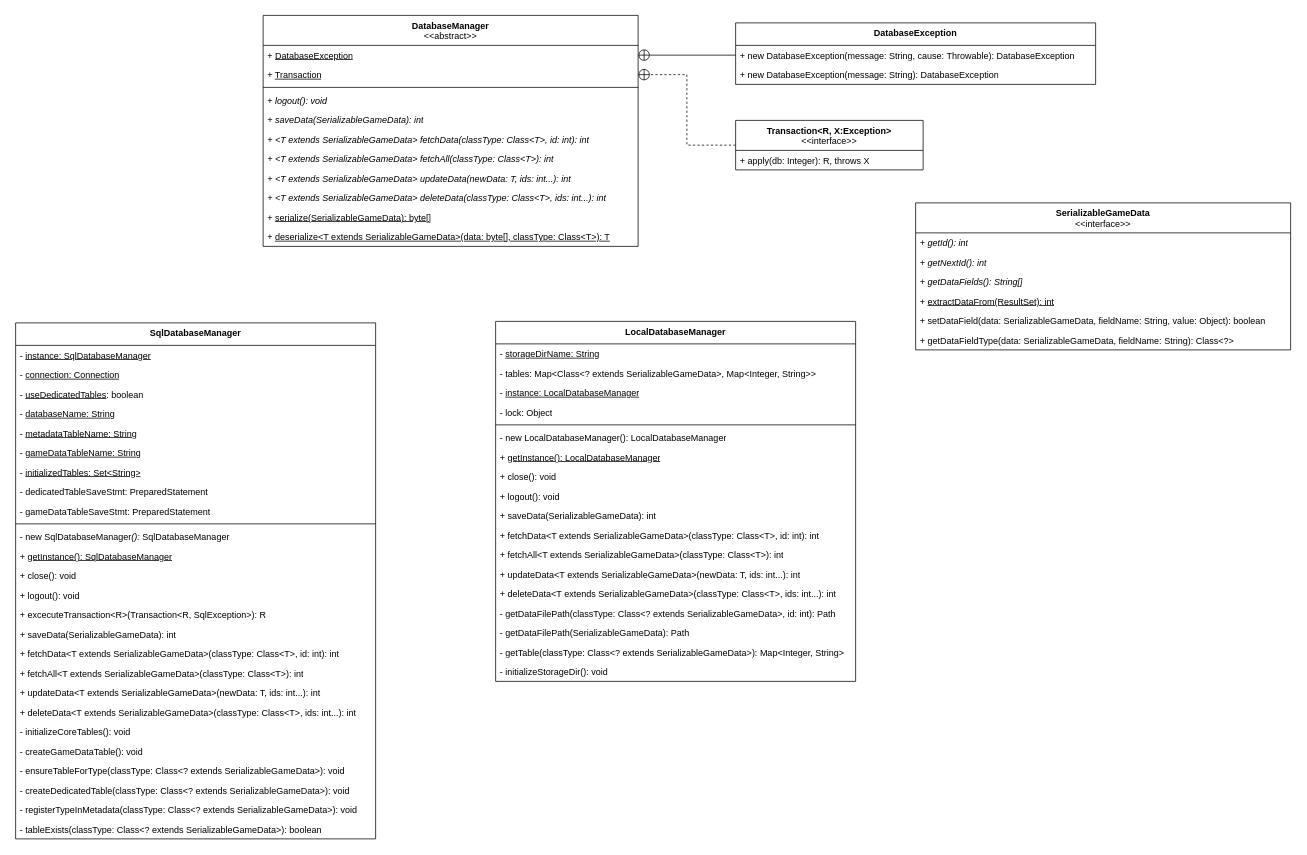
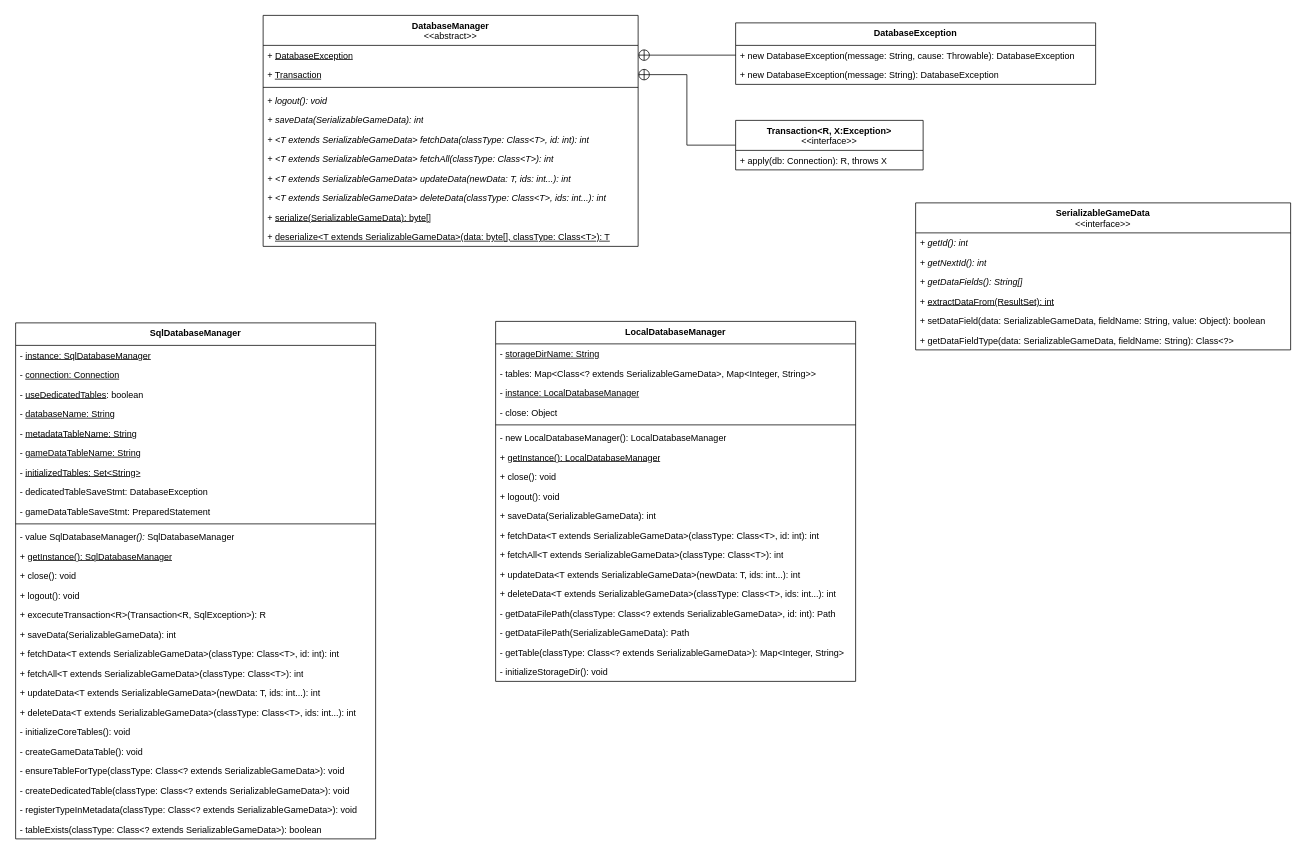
edge "Transaction<R, X:Exception> <<interface>>" -> "+ Transaction": style dashed -> solid
node "+ apply(db: Integer): R, throws X": label "+ apply(db: Integer): R, throws X" -> "+ apply(db: Connection): R, throws X"
node "- lock: Object": label "- lock: Object" -> "- close: Object"
node "- dedicatedTableSaveStmt: PreparedStatement": label "- dedicatedTableSaveStmt: PreparedStatement" -> "- dedicatedTableSaveStmt: DatabaseException"
node "- new SqlDatabaseManager(): SqlDatabaseManager": label "- new SqlDatabaseManager(): SqlDatabaseManager" -> "- value SqlDatabaseManager(): SqlDatabaseManager"
